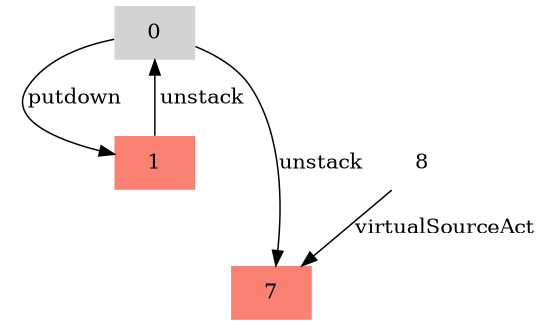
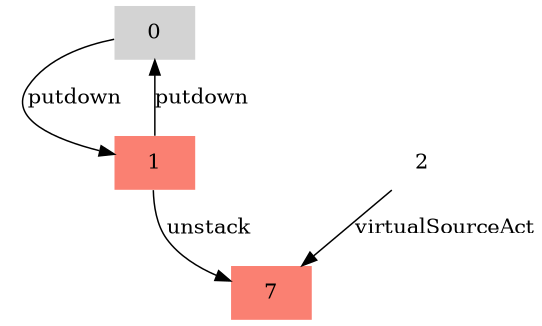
edge "1" -> "0": label "unstack" -> "putdown"
edge "0" -> "7": now "1" -> "7"
node "8": label "8" -> "2"
